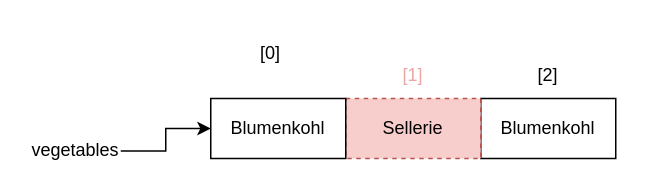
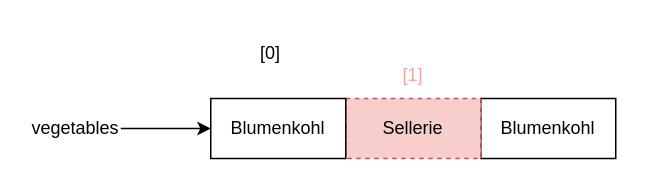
node "[2]": removed
node "vegetables": moved (76, 151) -> (76, 128)
